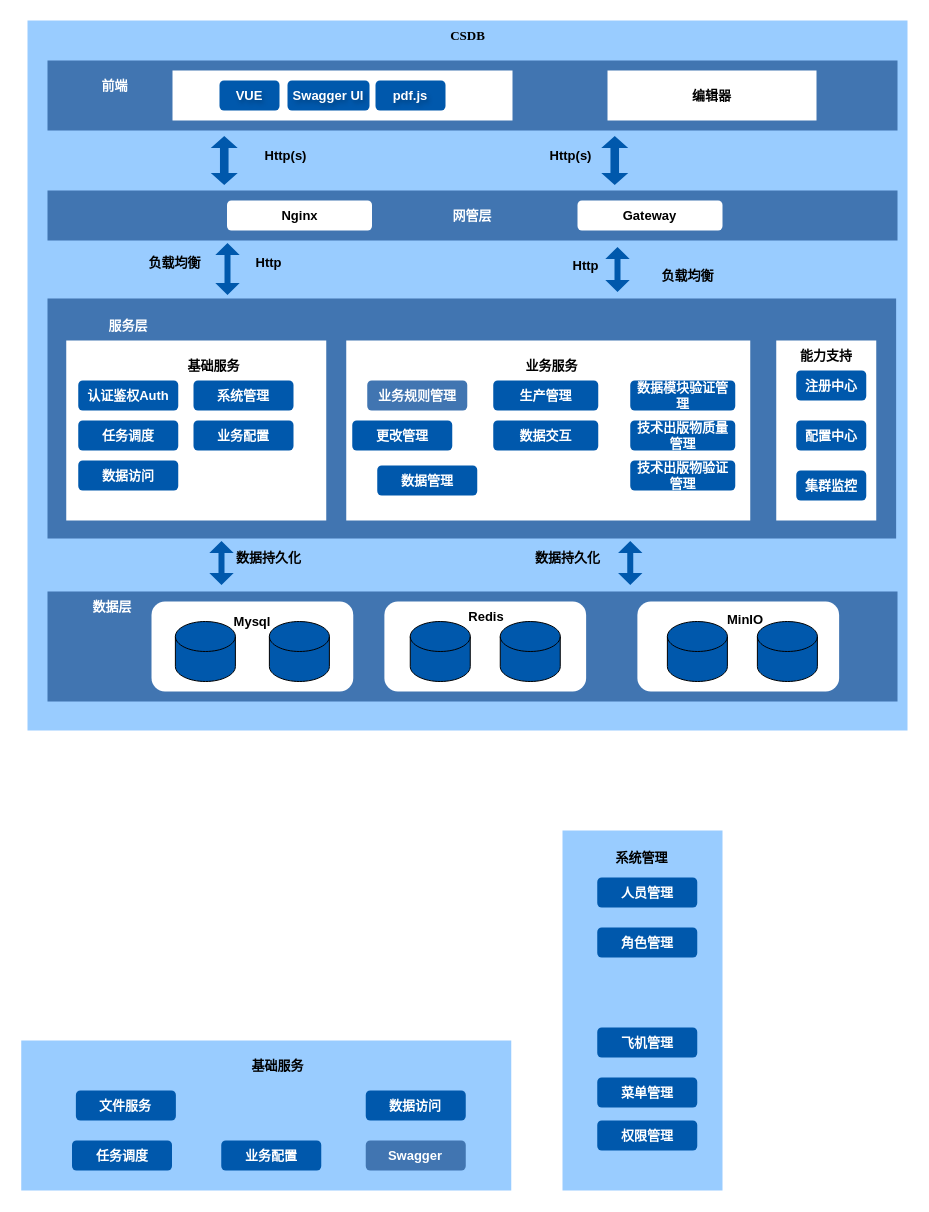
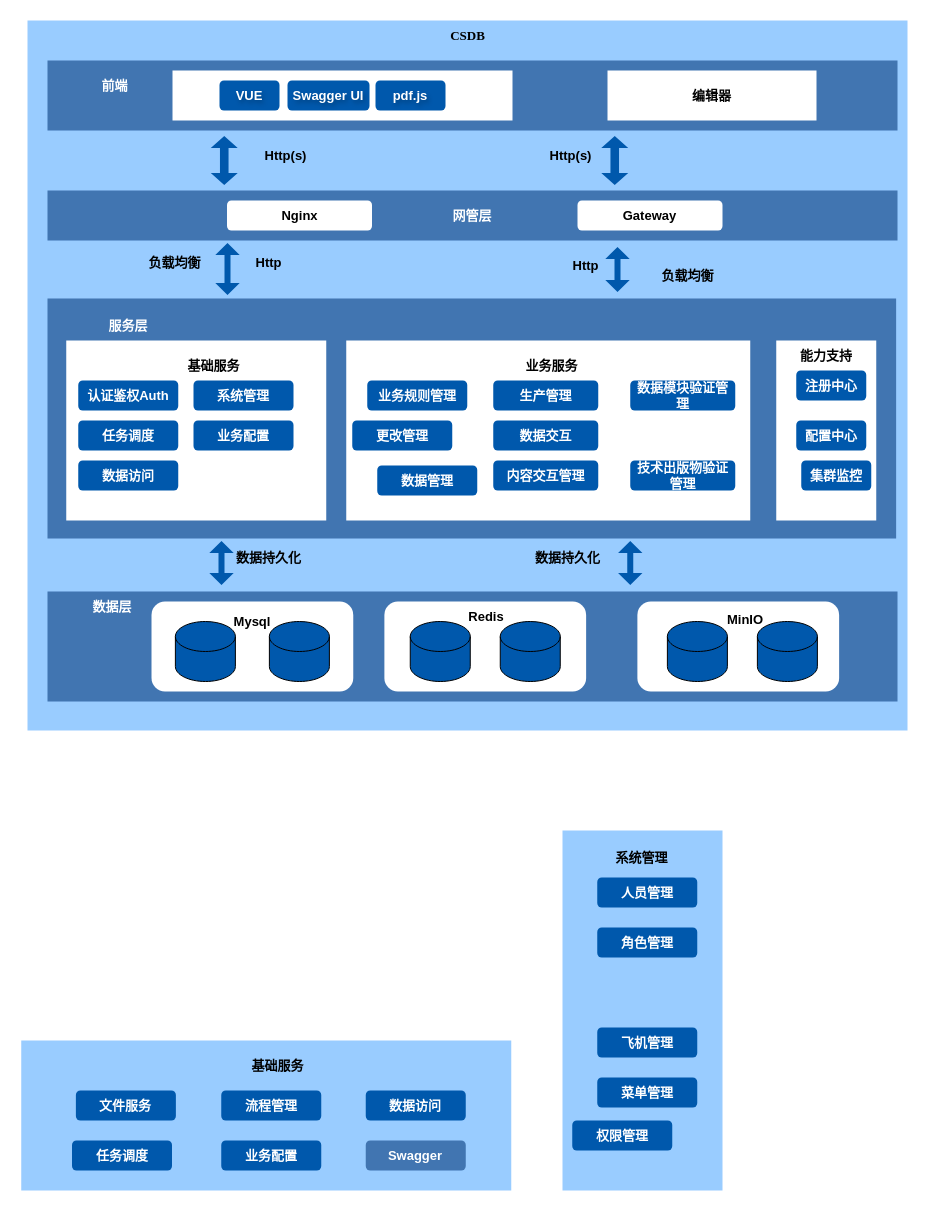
node "业务规则管理": fillcolor #4175b1 -> #0058ac
node "技术出版物质量管理": removed
node "内容交互管理": added
node "集群监控": moved (831, 486) -> (836, 476)
node "流程管理": added
node "权限管理": moved (647, 1136) -> (622, 1136)
